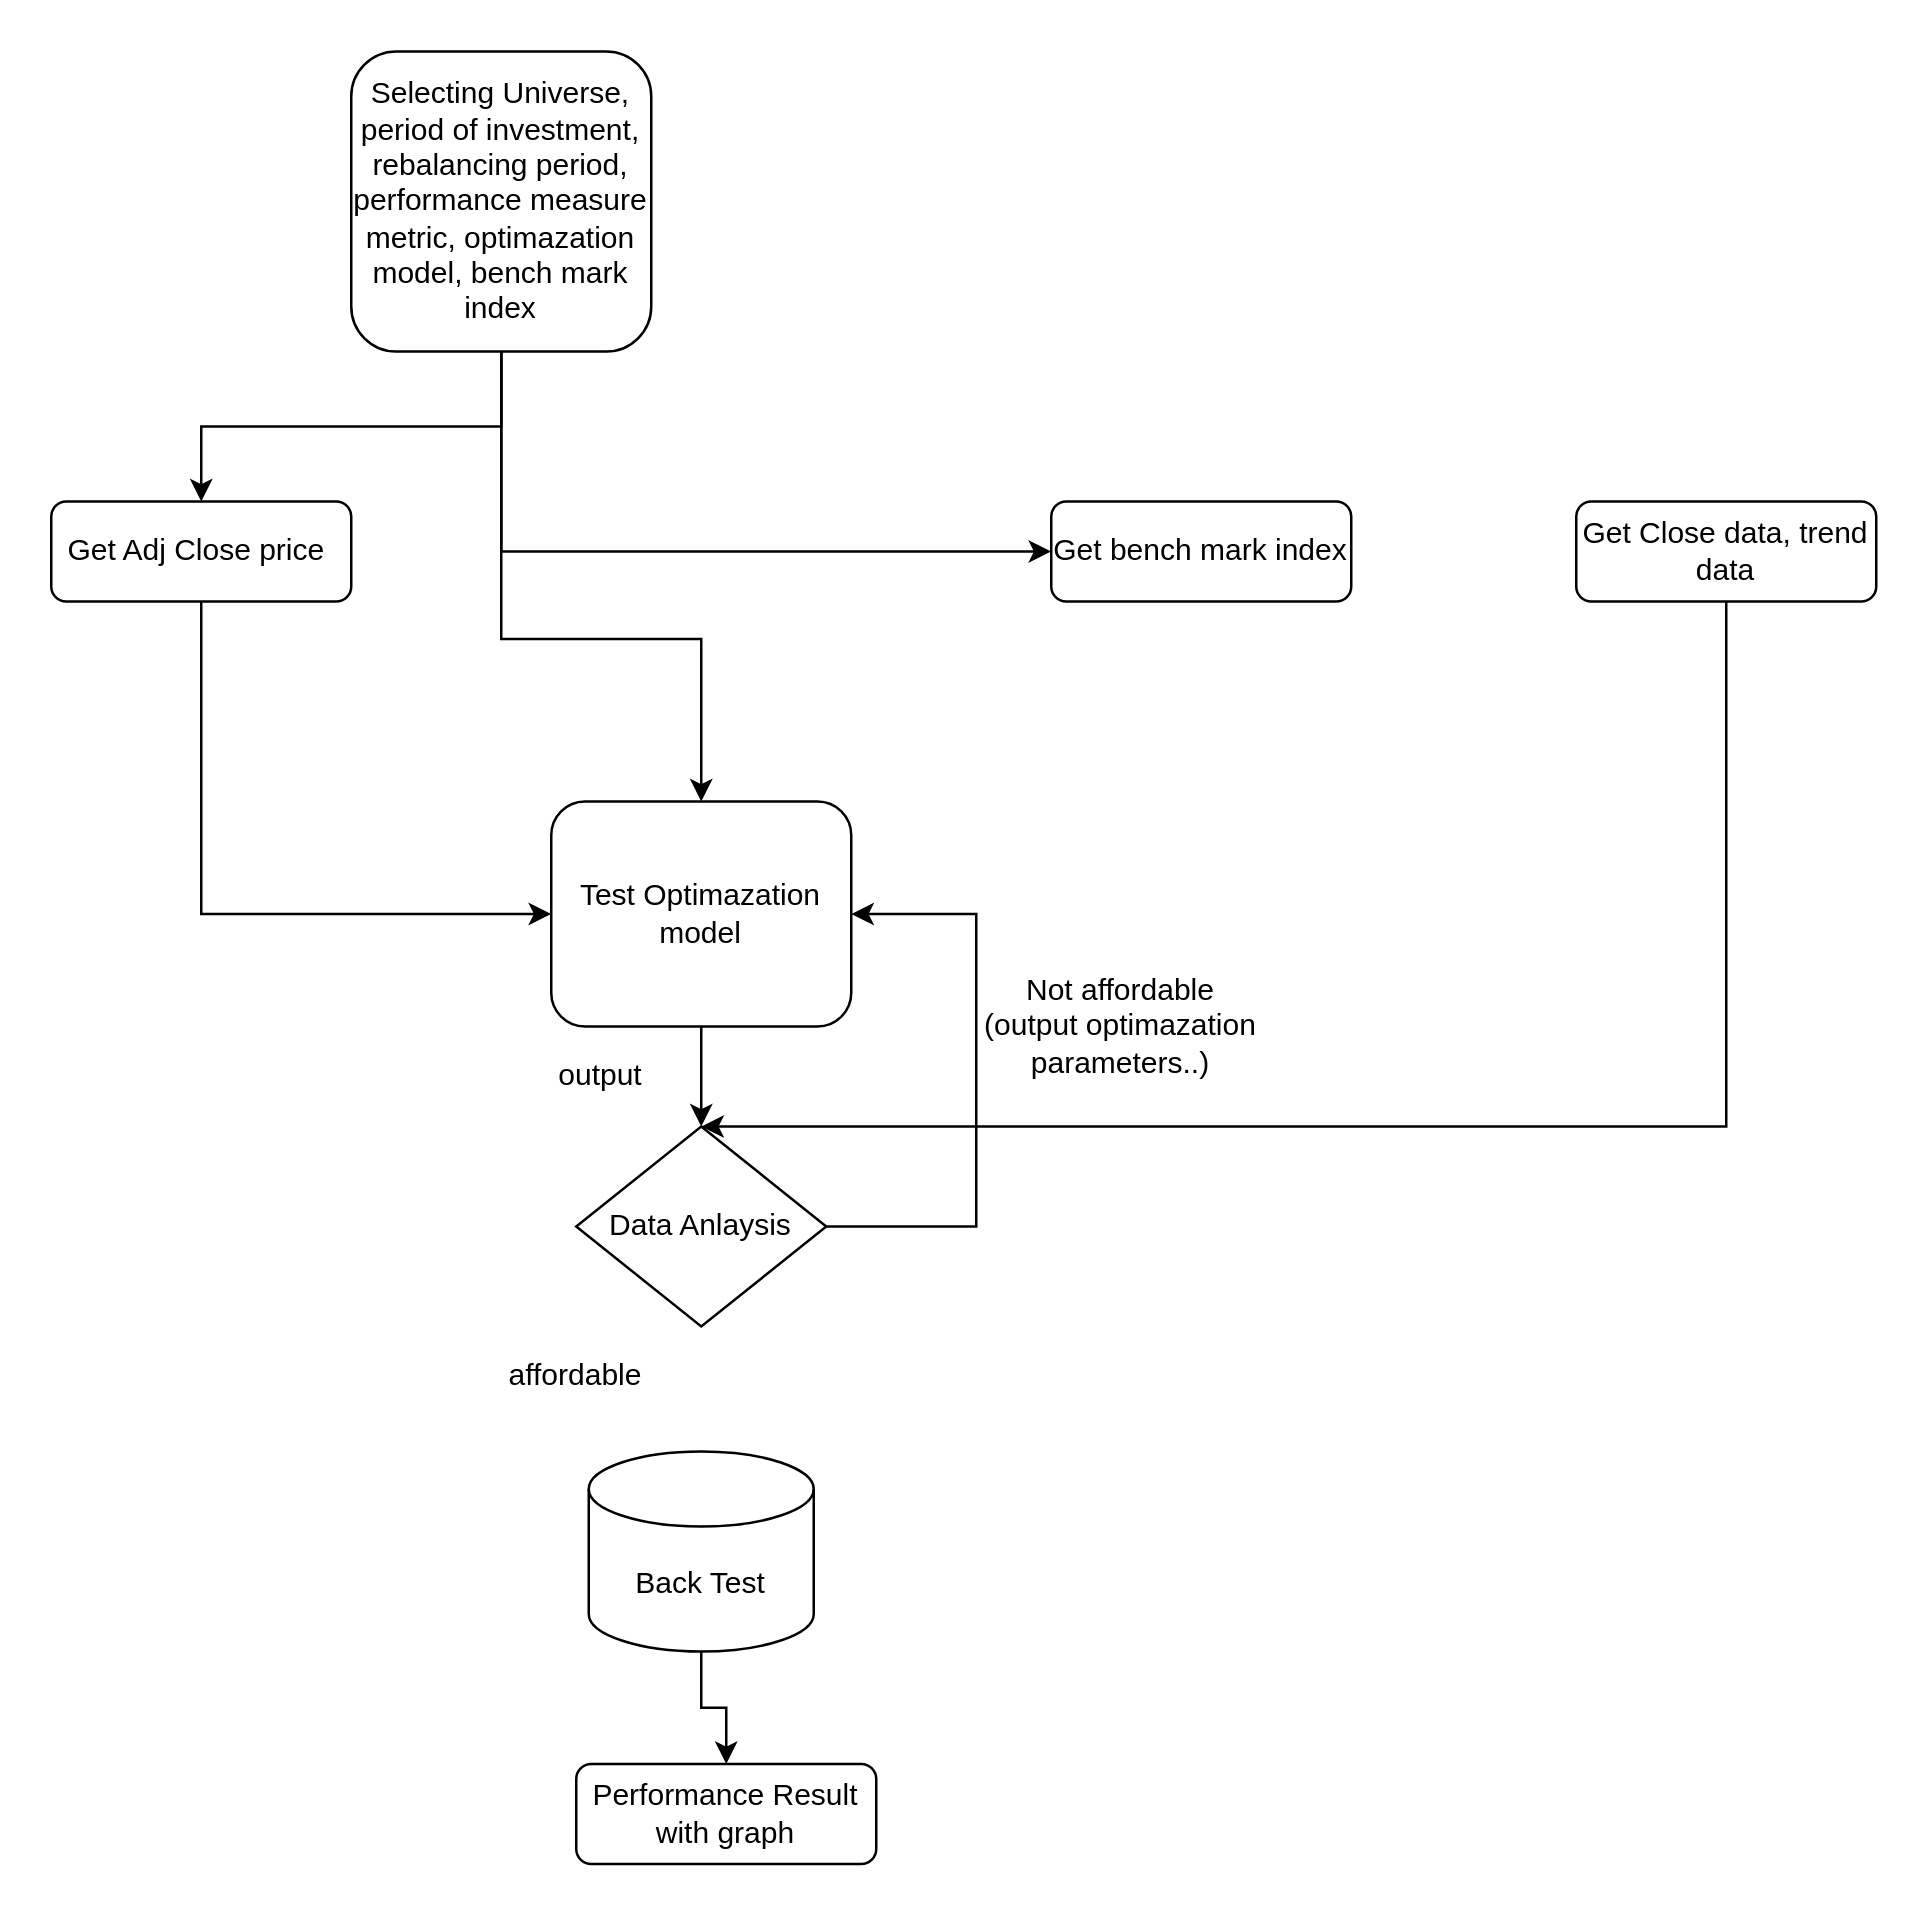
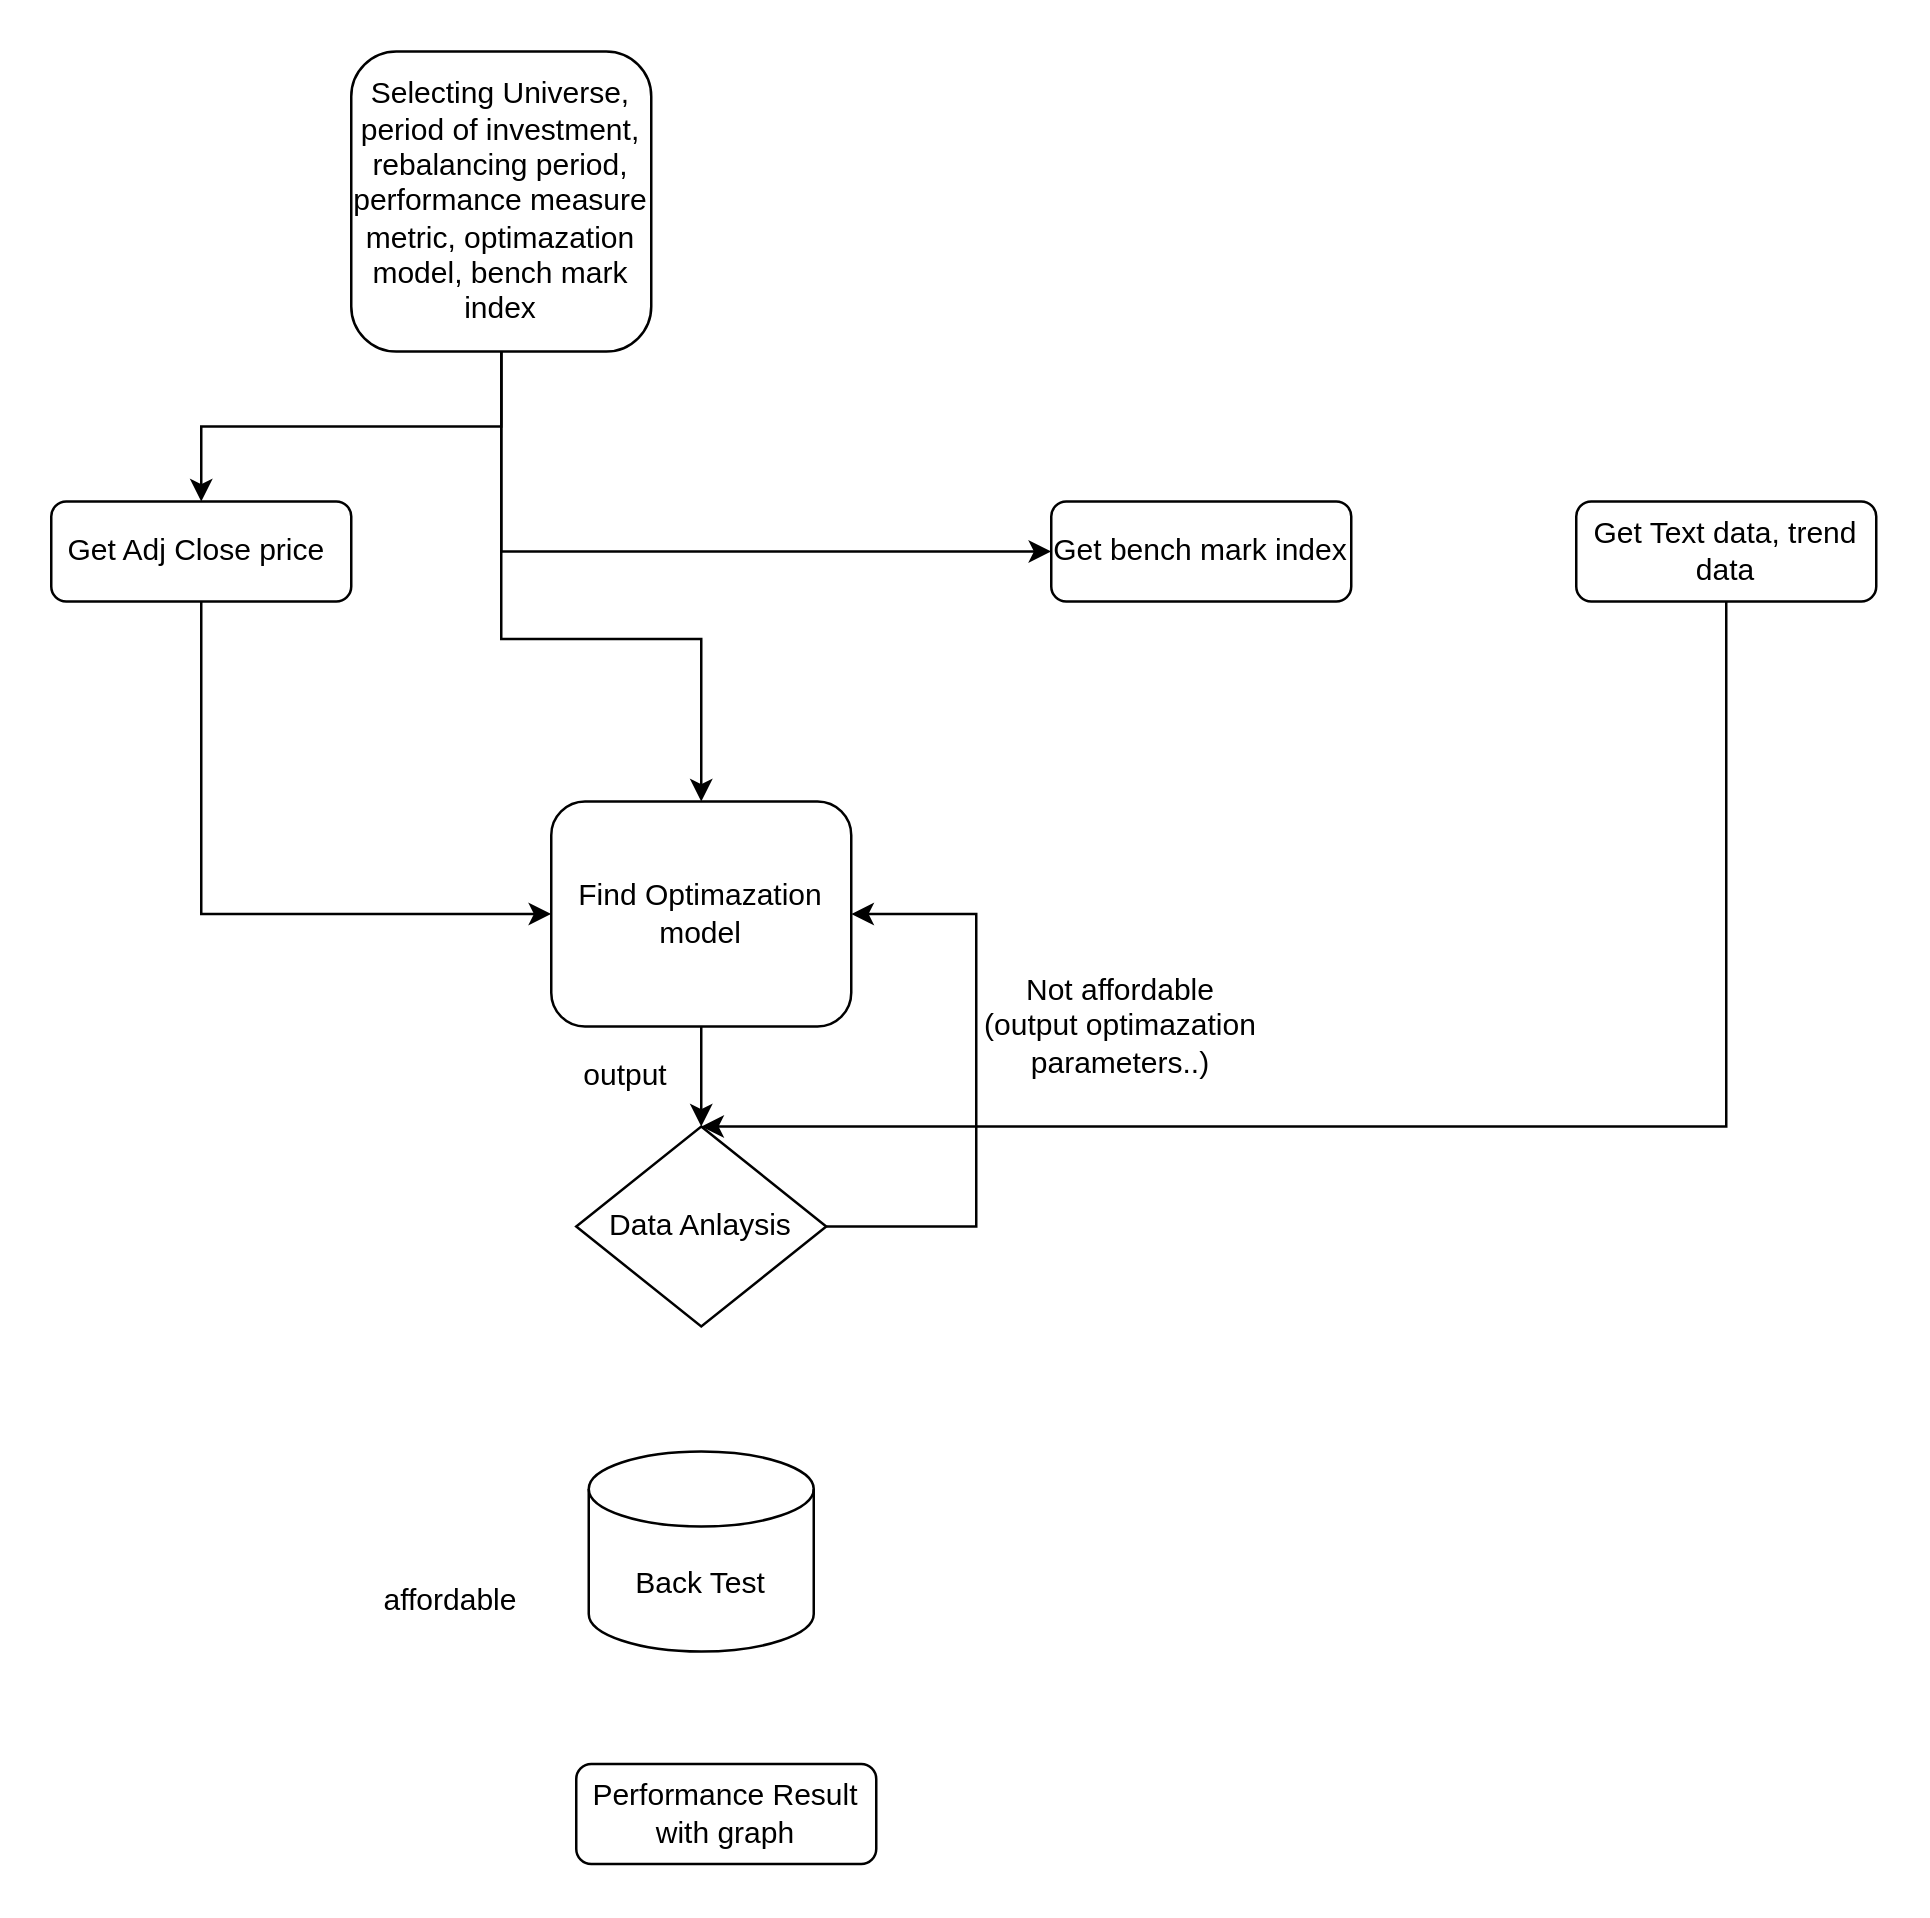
node "Get Close data, trend data": label "Get Close data, trend data" -> "Get Text data, trend data"
node "Test Optimazation model": label "Test Optimazation model" -> "Find Optimazation model"
node "output": moved (601, 1076) -> (626, 1076)
node "affordable": moved (576, 1376) -> (451, 1601)
edge "Back Test" -> "Performance Result with graph": removed
